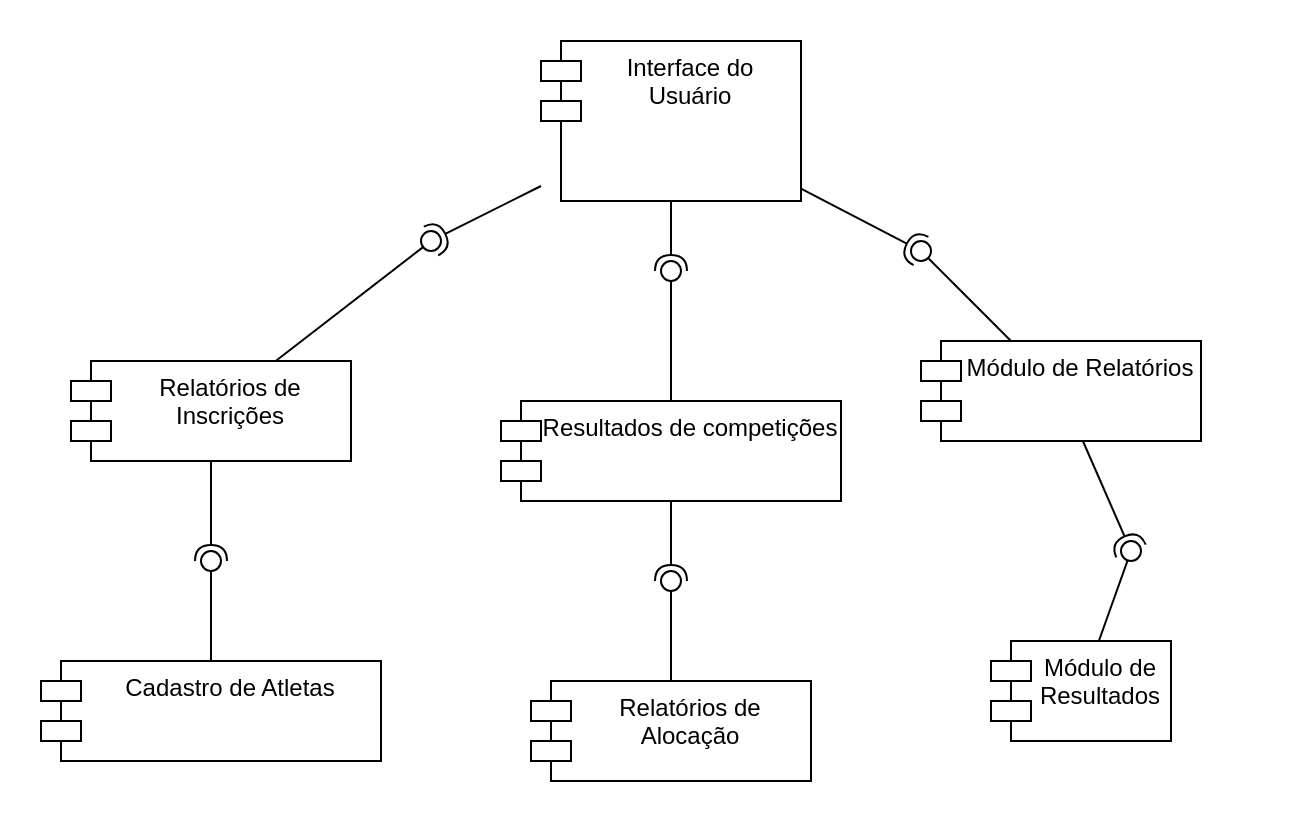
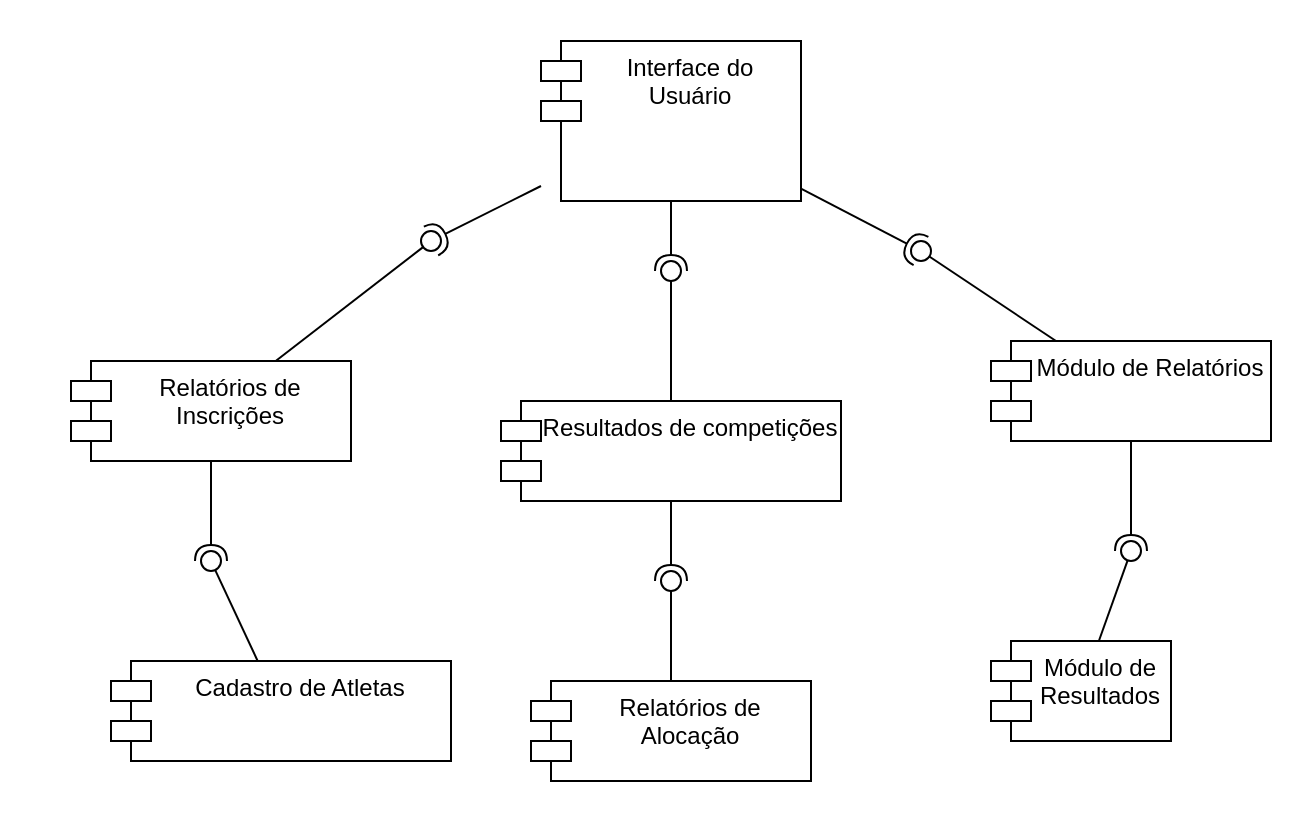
node "Módulo de Relatórios": moved (1061, 391) -> (1131, 391)
node "Cadastro de Atletas": moved (211, 711) -> (281, 711)
